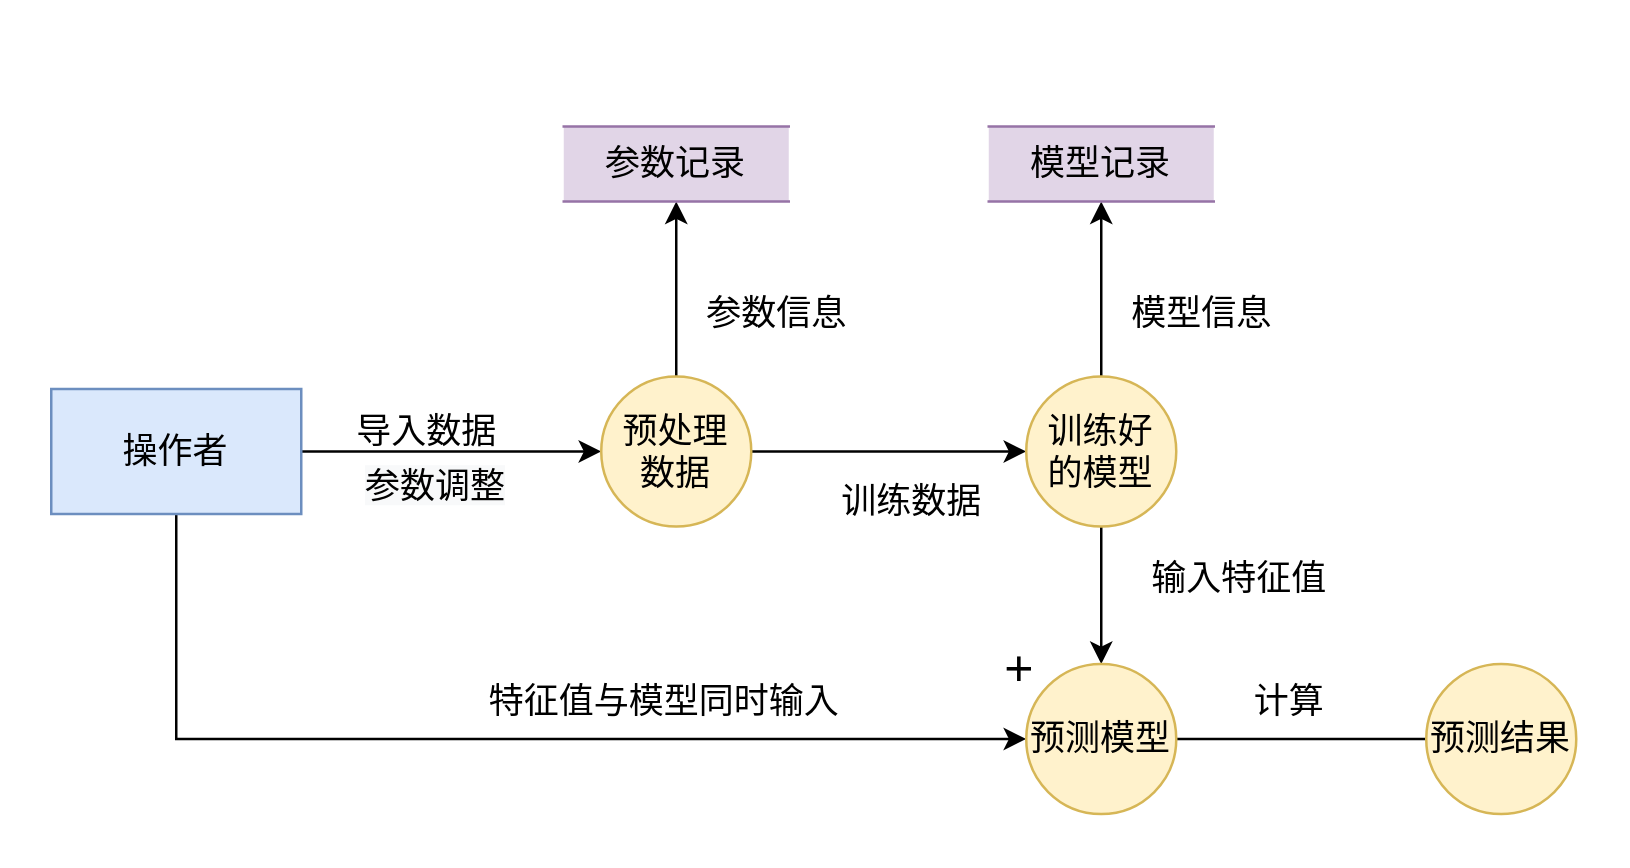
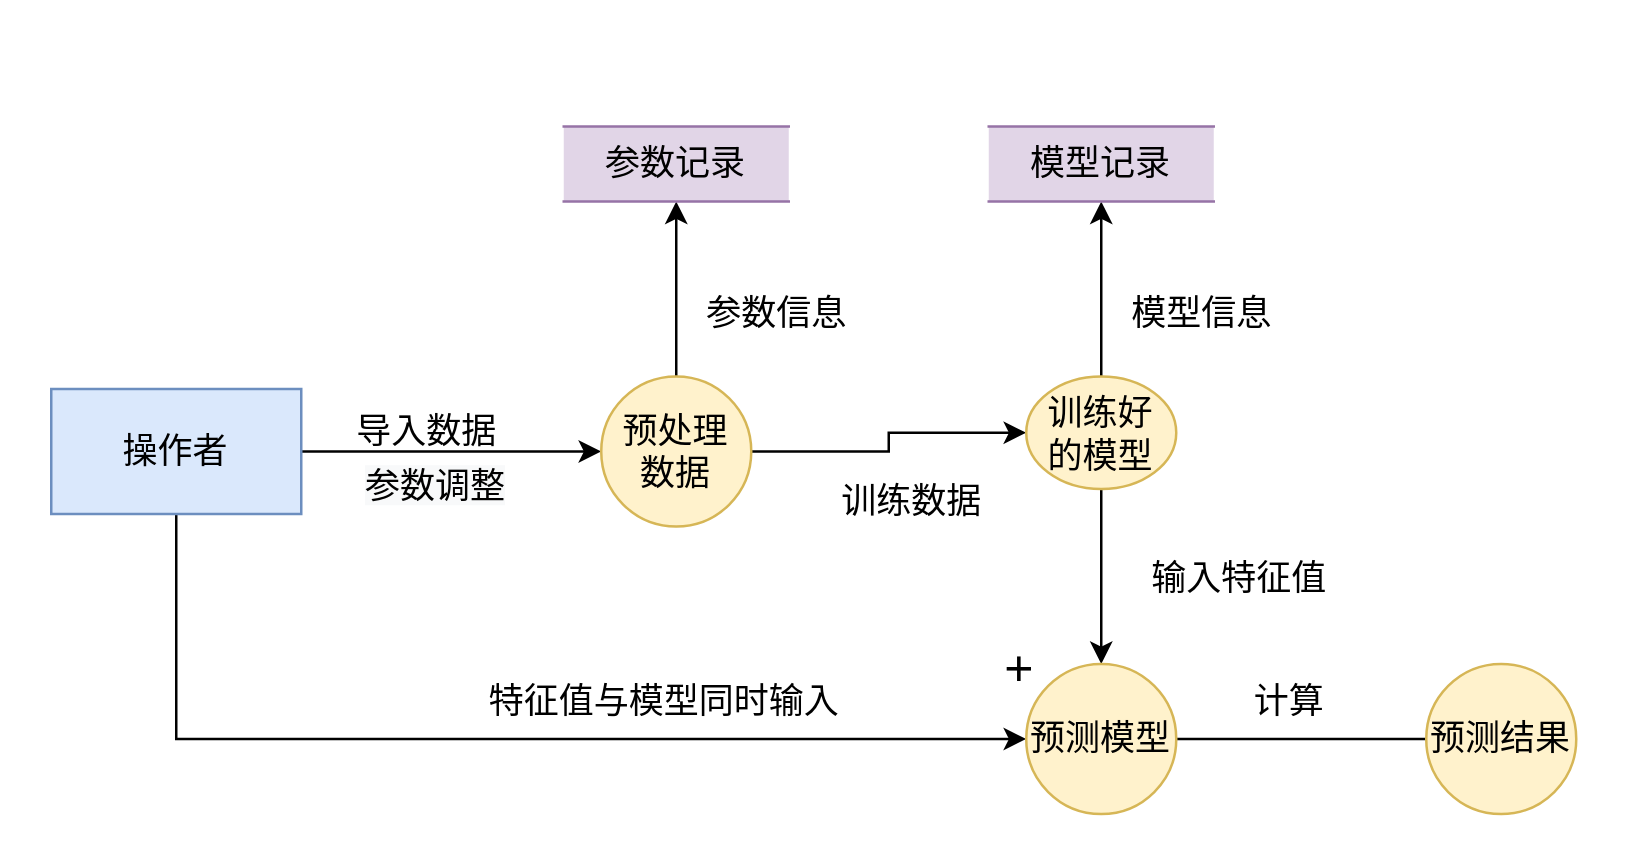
node "训练好 的模型": size 150x150 -> 150x113
